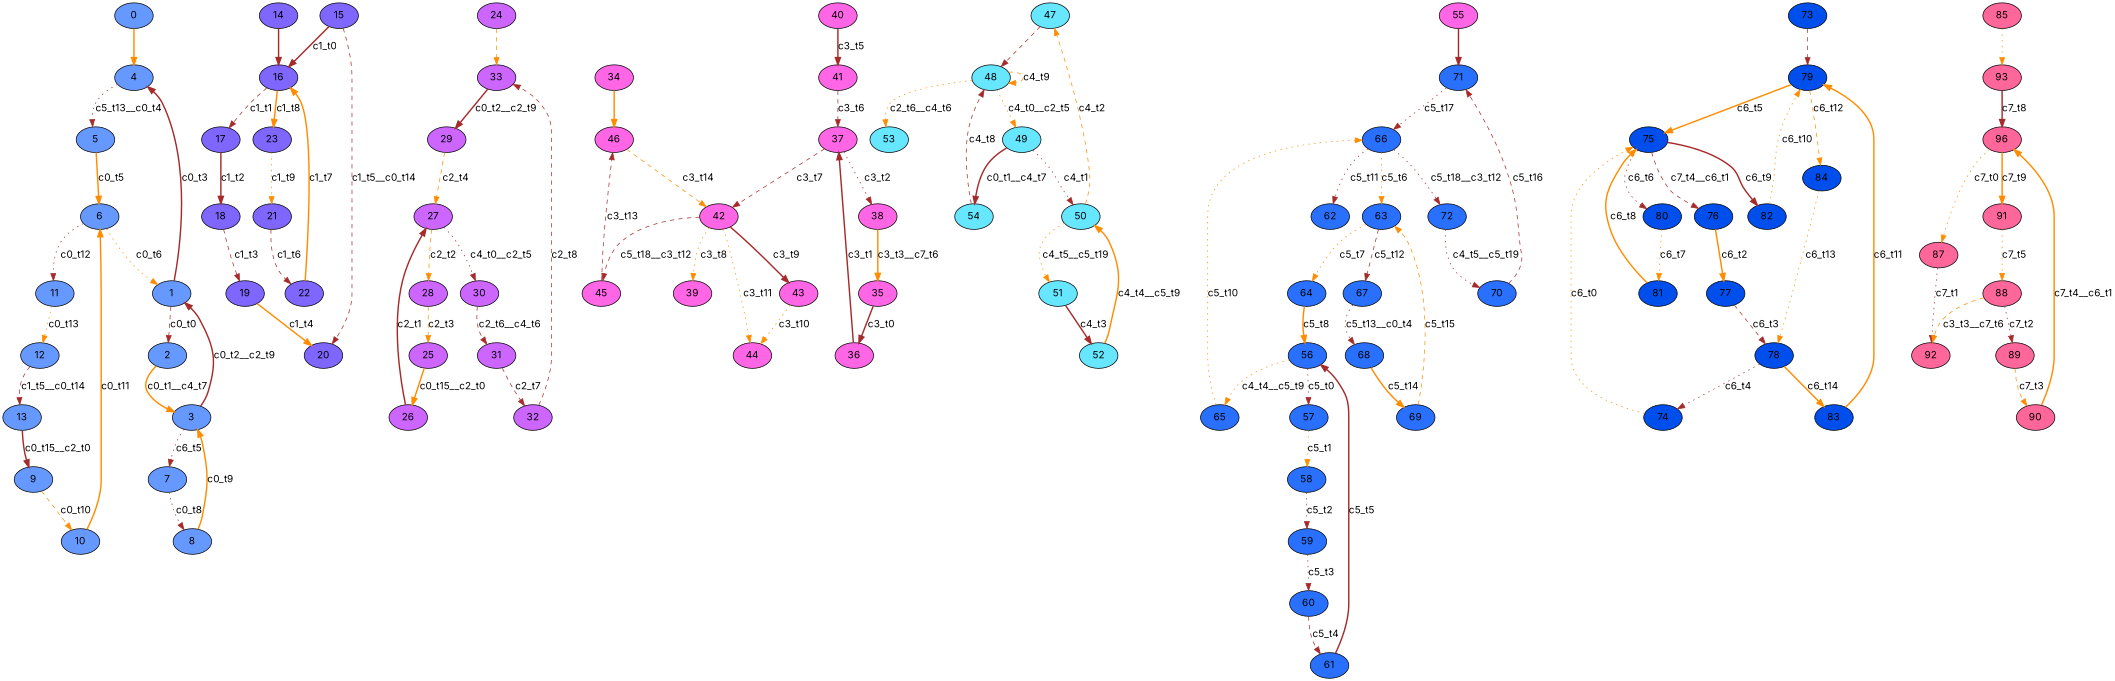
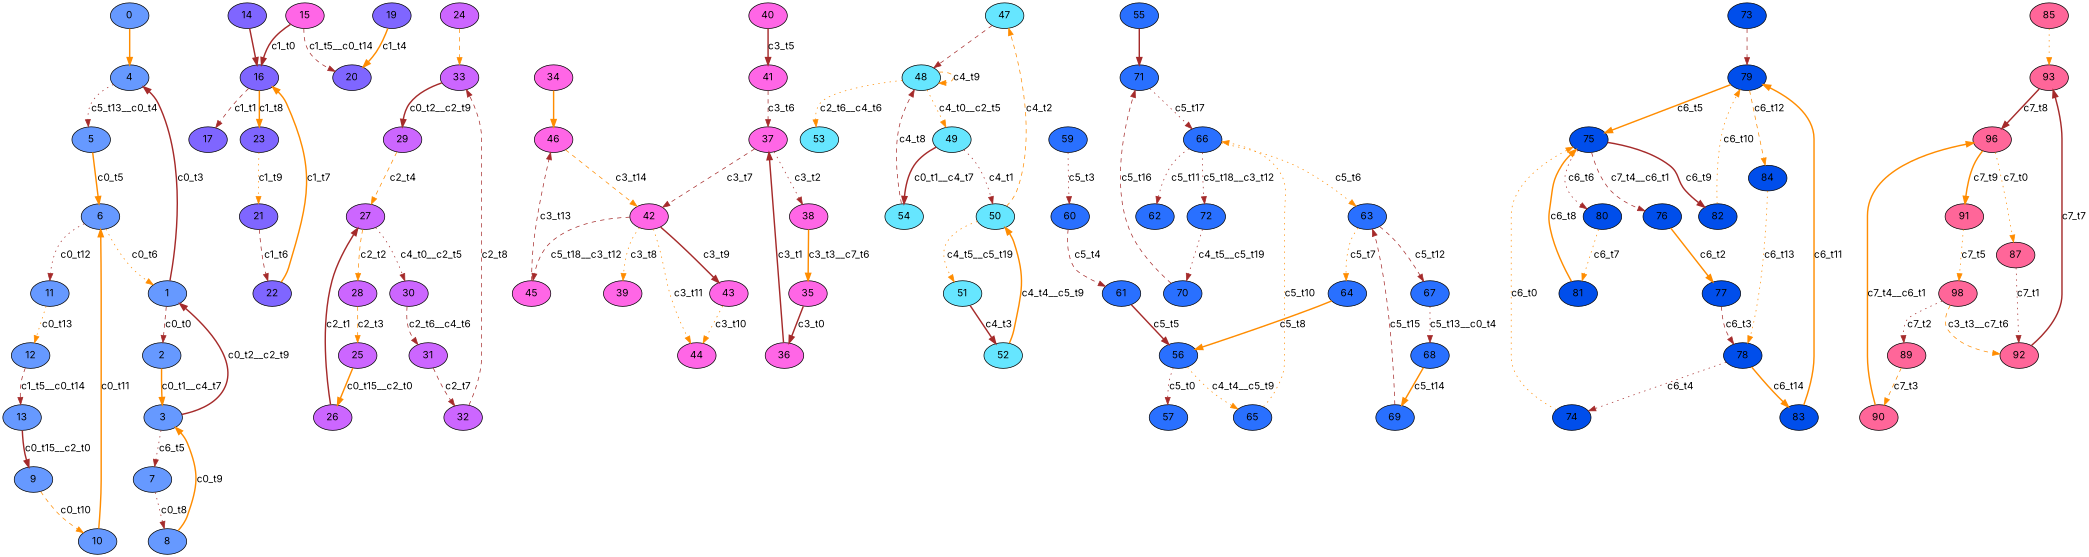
node "15": fillcolor #7f66ff -> #ff66e6
node "55": fillcolor #ff66e6 -> #2970ff
node "18": removed
edge "92" -> "93": added, label "c7_t7"
node "88": label "88" -> "98"
edge "69" -> "63": color darkorange -> brown
node "58": removed
